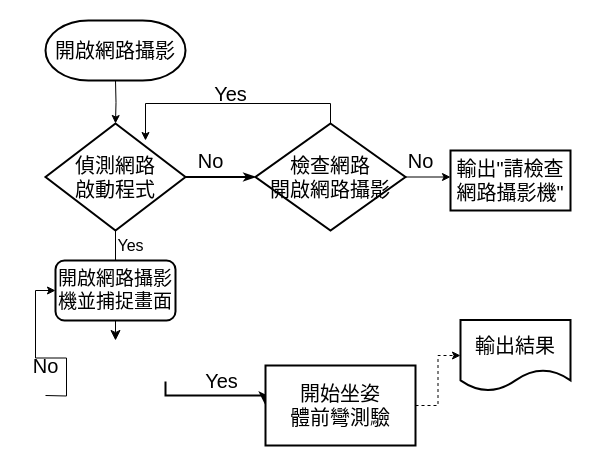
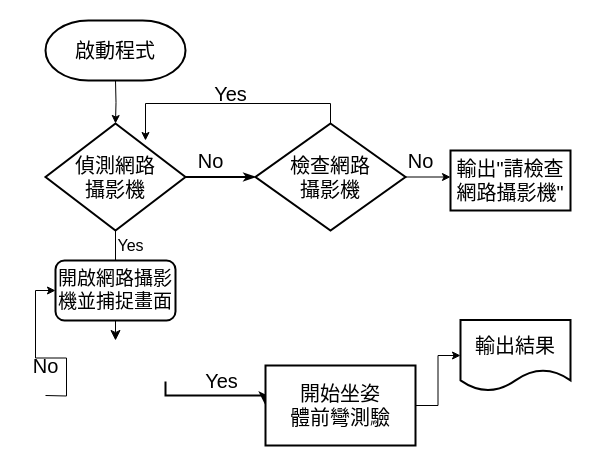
node "開啟網路攝影": label "開啟網路攝影" -> "啟動程式"
node "偵測網路 啟動程式": label "偵測網路 啟動程式" -> "偵測網路 攝影機"
node "檢查網路 開啟網路攝影": label "檢查網路 開啟網路攝影" -> "檢查網路 攝影機"
edge "開始坐姿 體前彎測驗" -> "輸出結果": style dashed -> solid
